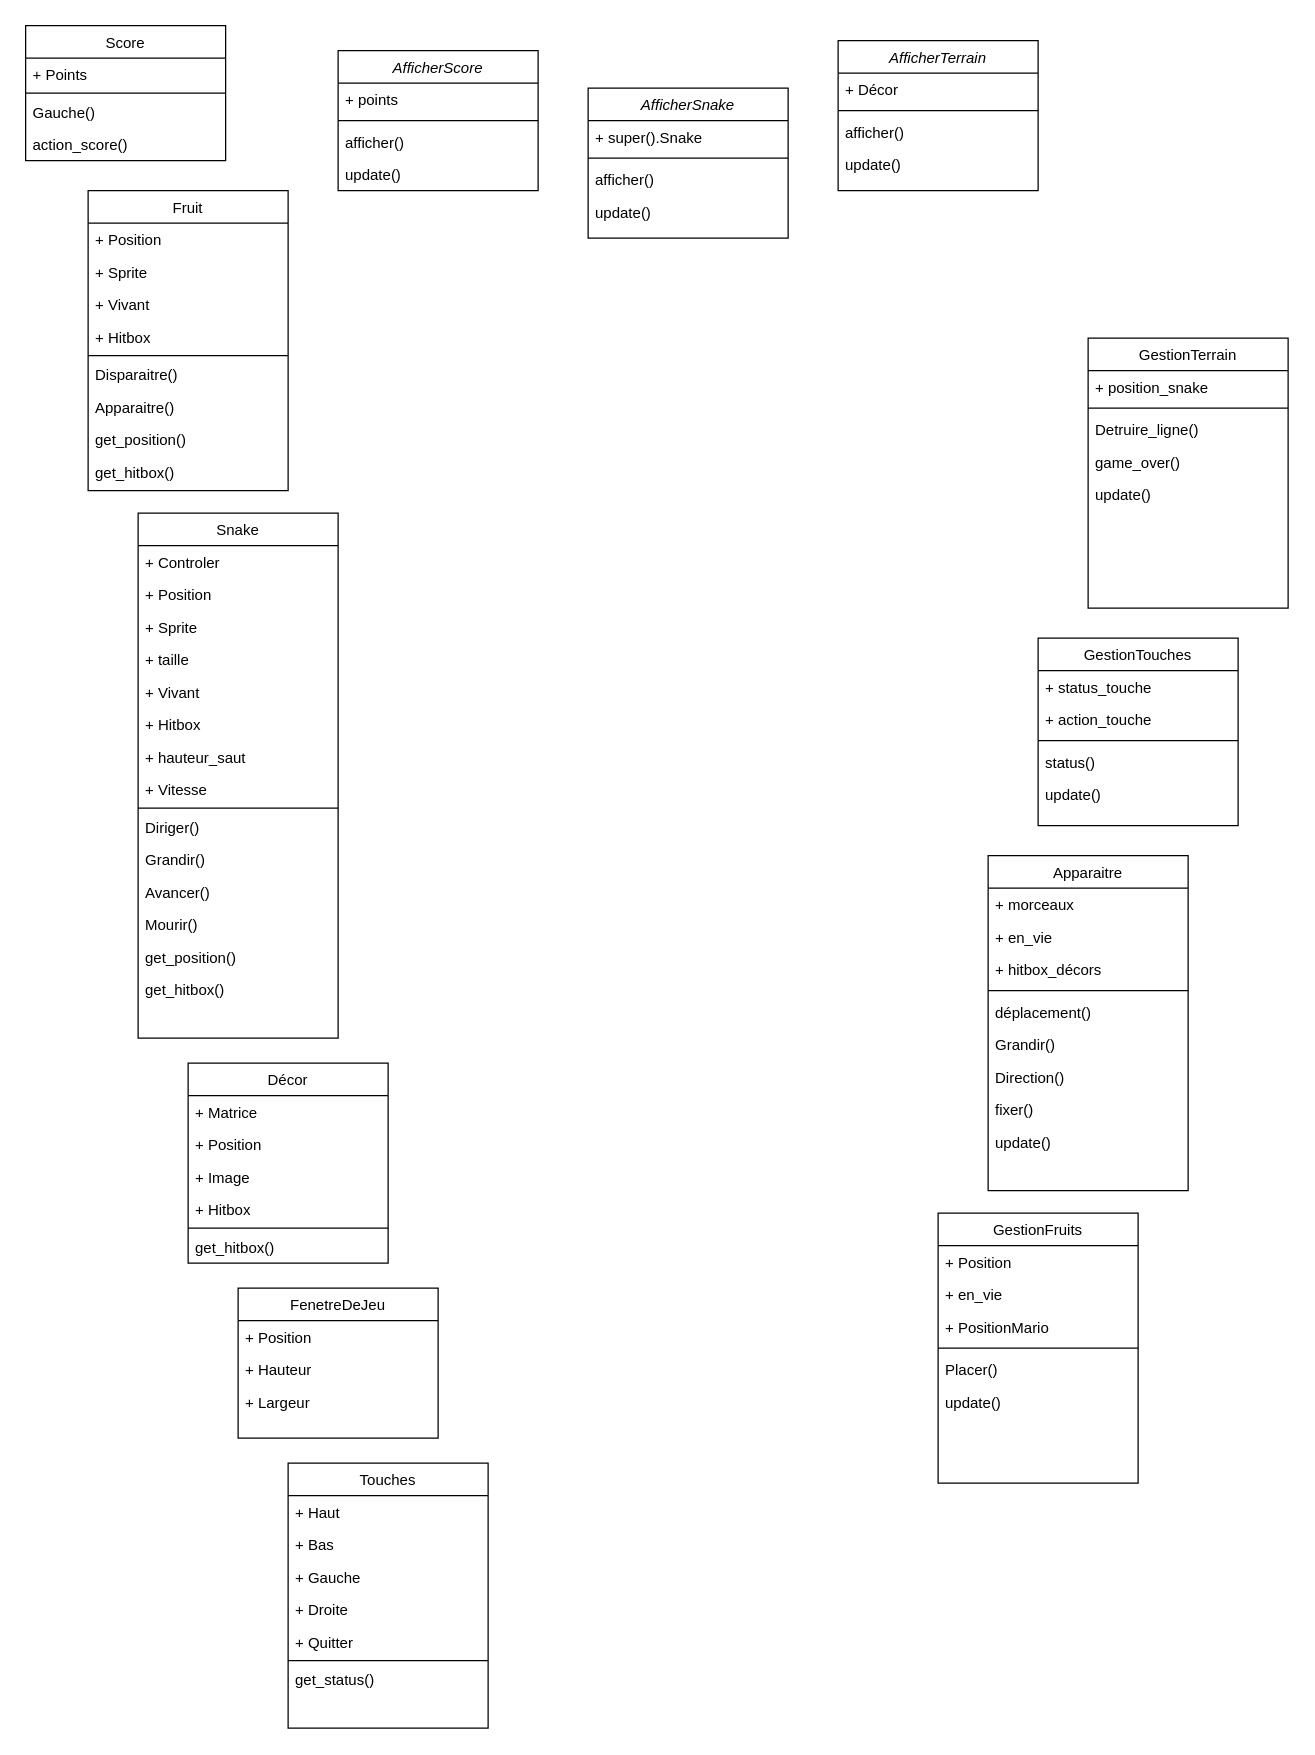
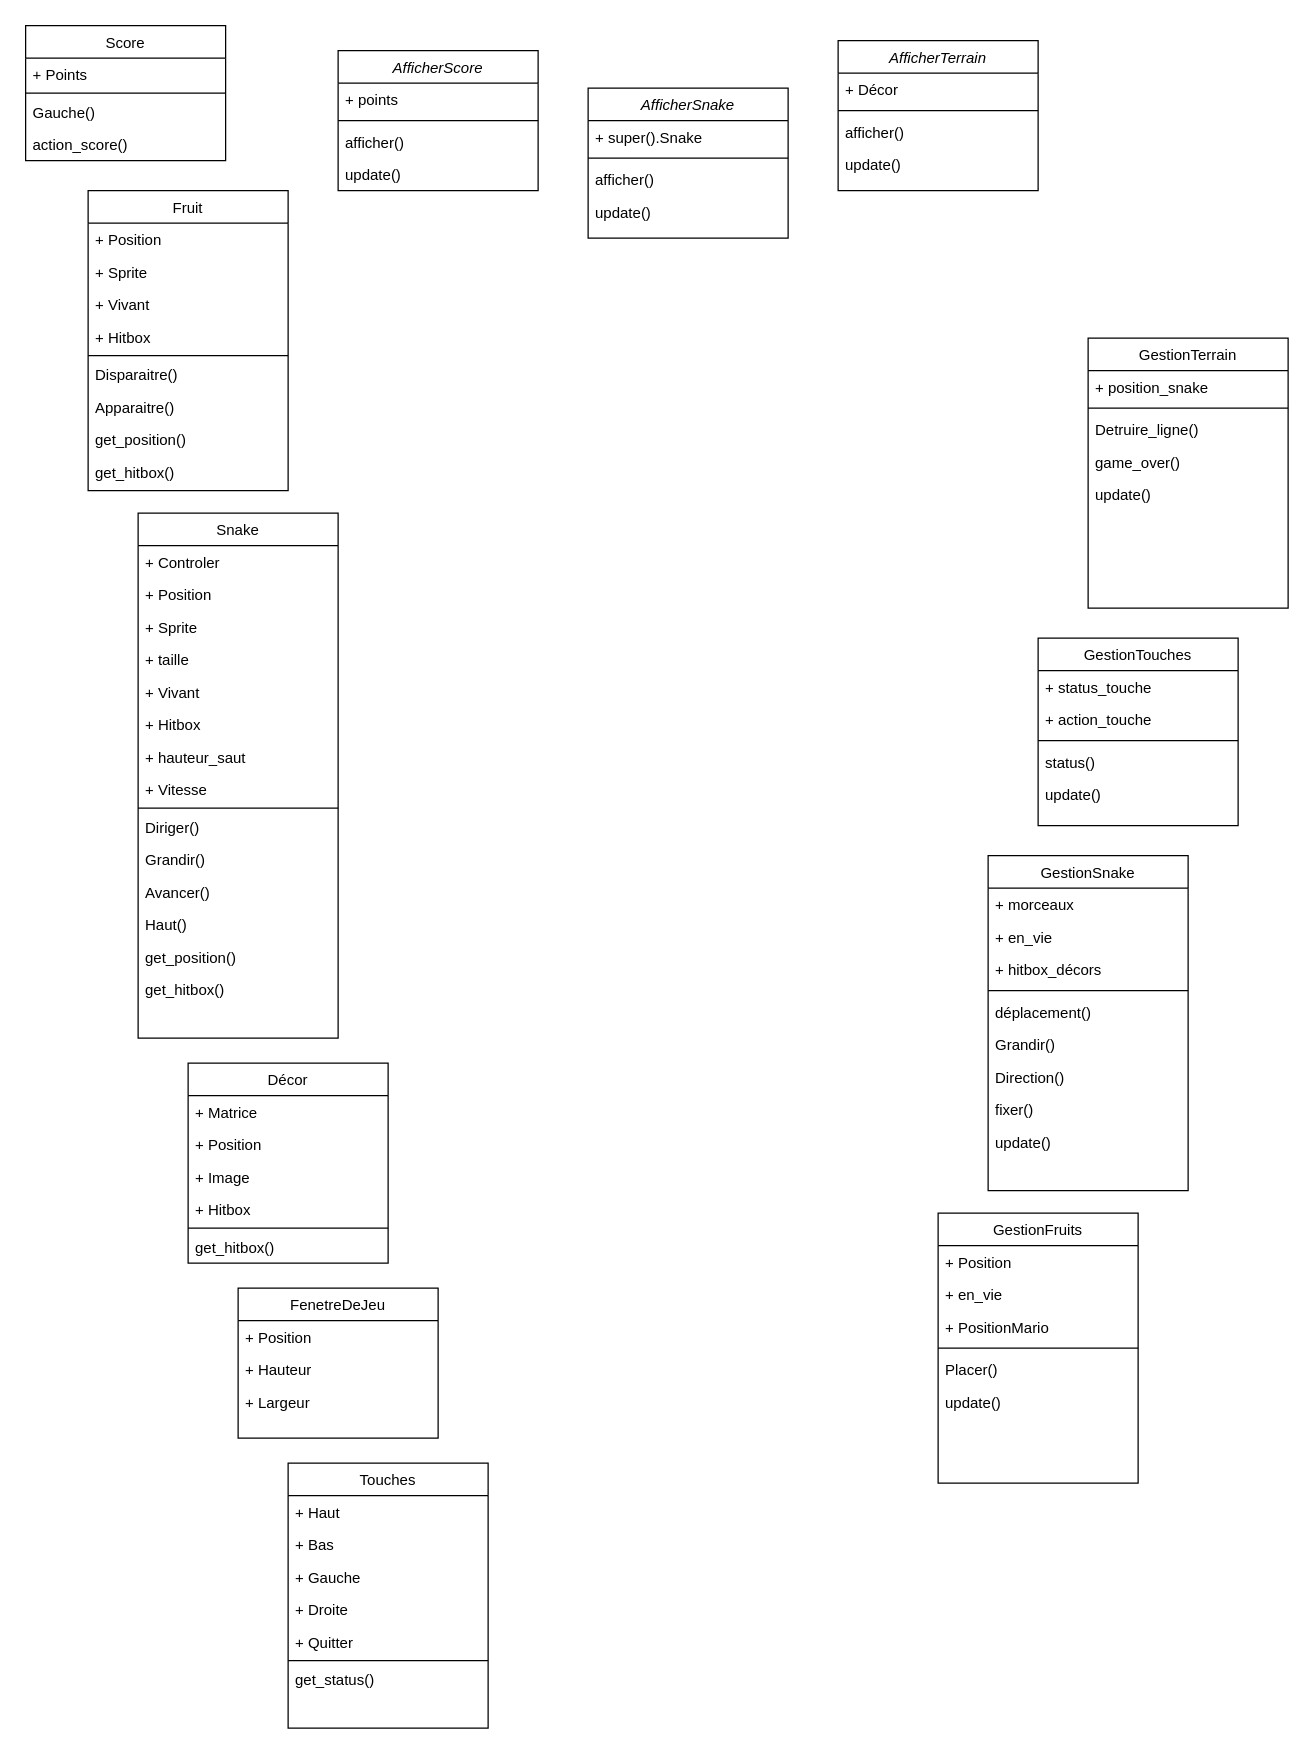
node "Apparaitre": label "Apparaitre" -> "GestionSnake"
node "Mourir()": label "Mourir()" -> "Haut()"
